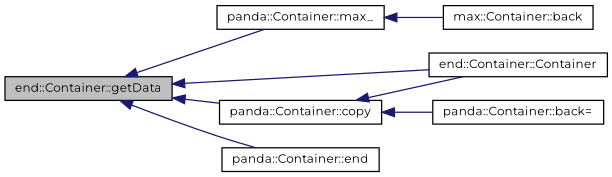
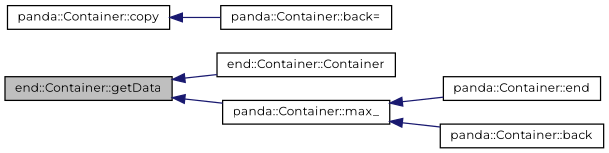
node "max::Container::back": label "max::Container::back" -> "panda::Container::back"
edge "end::Container::Container" -> "panda::Container::copy": removed
edge "panda::Container::copy" -> "end::Container::getData": removed
edge "panda::Container::end" -> "end::Container::getData": now "panda::Container::end" -> "panda::Container::max_"
